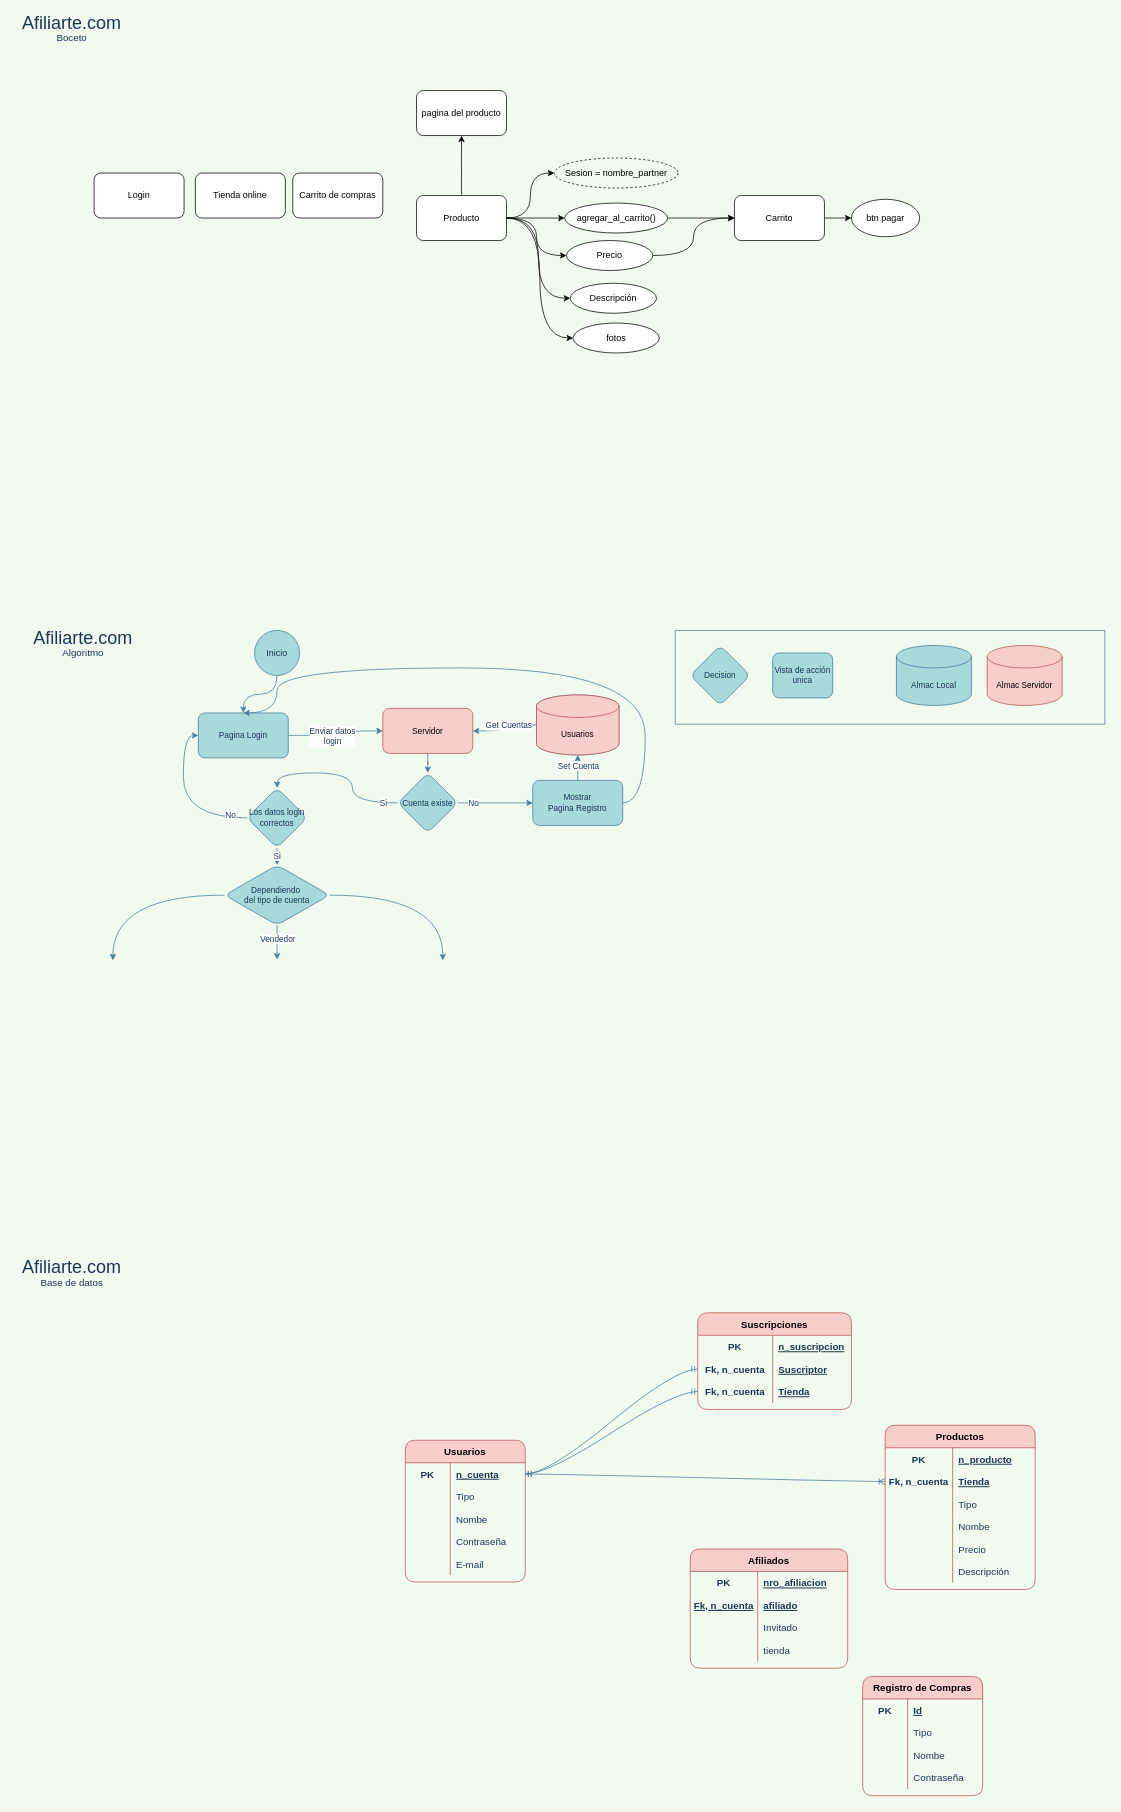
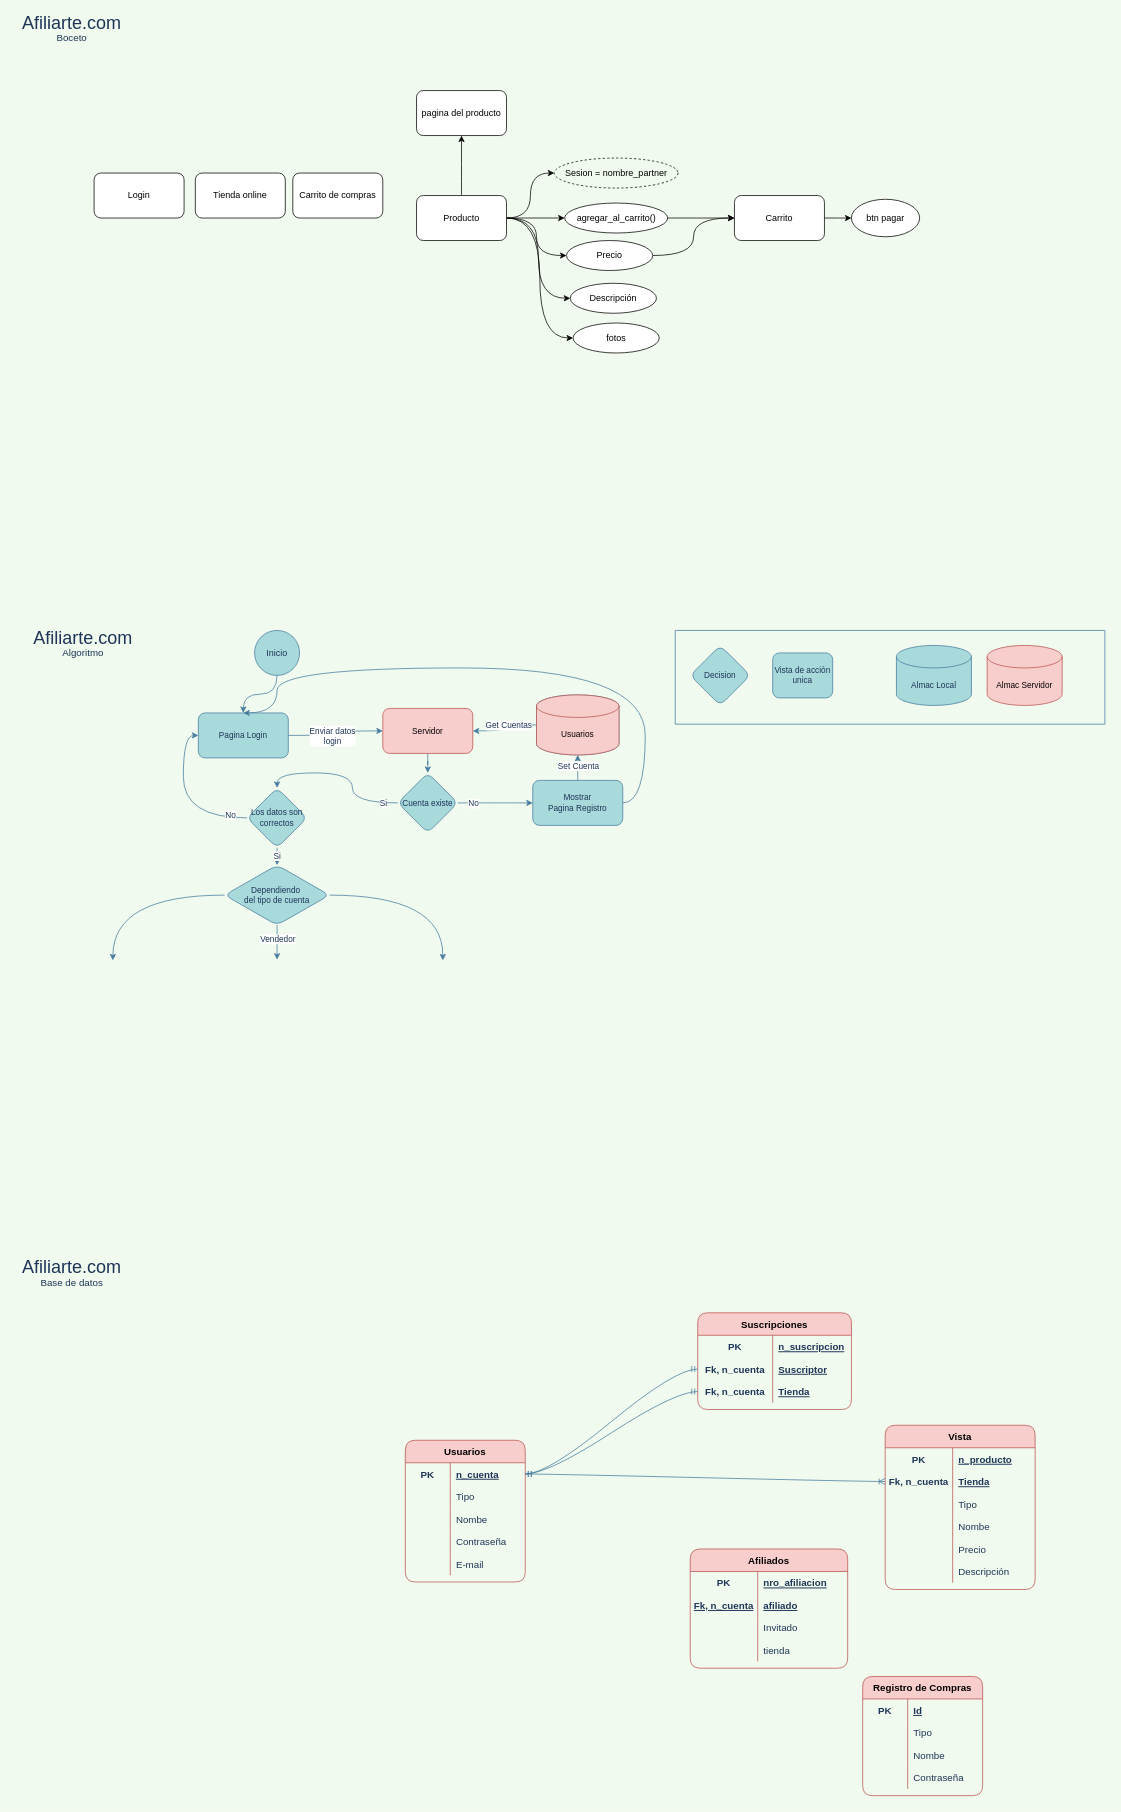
node "Los datos login correctos": label "Los datos login correctos" -> "Los datos son correctos"
node "Productos": label "Productos" -> "Vista"
